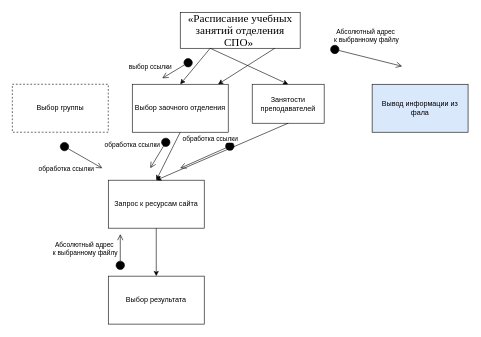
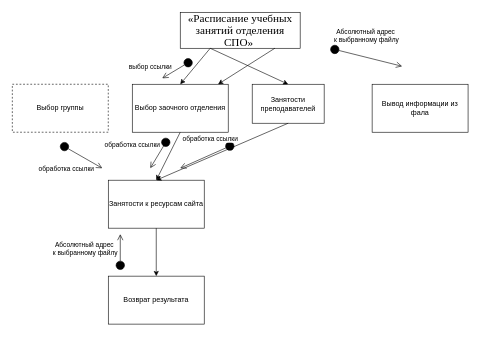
node "Вывод информации из фала": fillcolor #dae8fc -> #ffffff
node "Запрос к ресурсам сайта": label "Запрос к ресурсам сайта" -> "Занятости к ресурсам сайта"
node "Выбор результата": label "Выбор результата" -> "Возврат результата"
